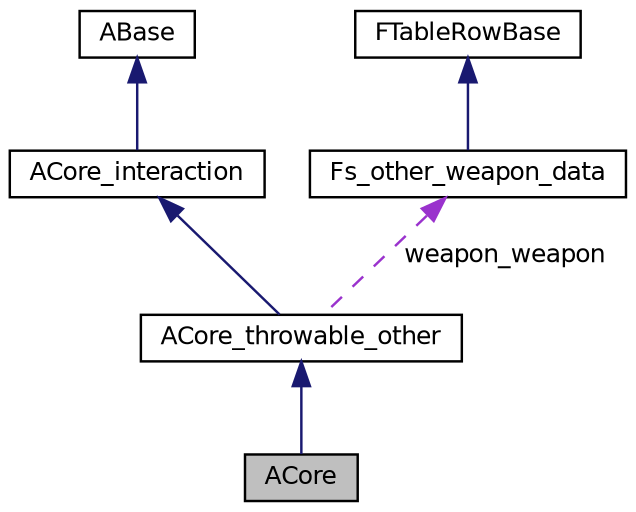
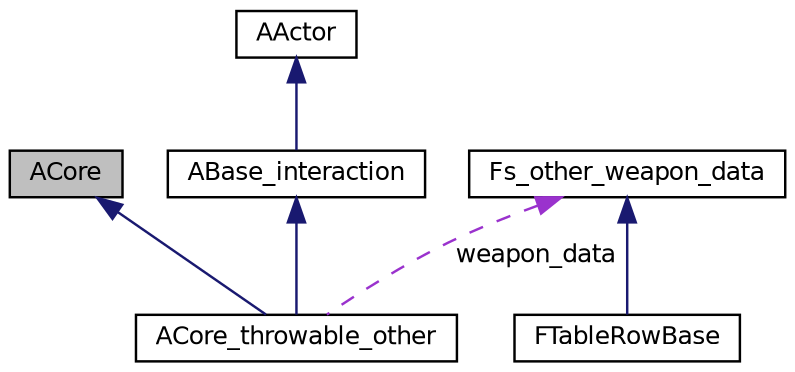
node "ABase": label "ABase" -> "AActor"
edge "Fs_other_weapon_data" -> "FTableRowBase": reversed
node "ACore_interaction": label "ACore_interaction" -> "ABase_interaction"
edge "ACore_throwable_other" -> "Fs_other_weapon_data": label " weapon_weapon" -> " weapon_data"
edge "ACore" -> "ACore_throwable_other": reversed
